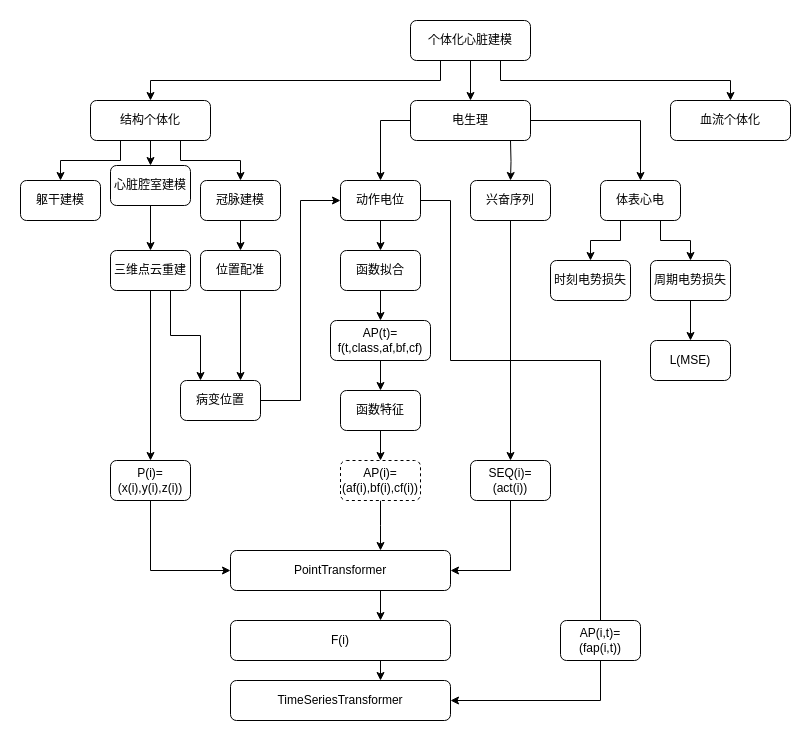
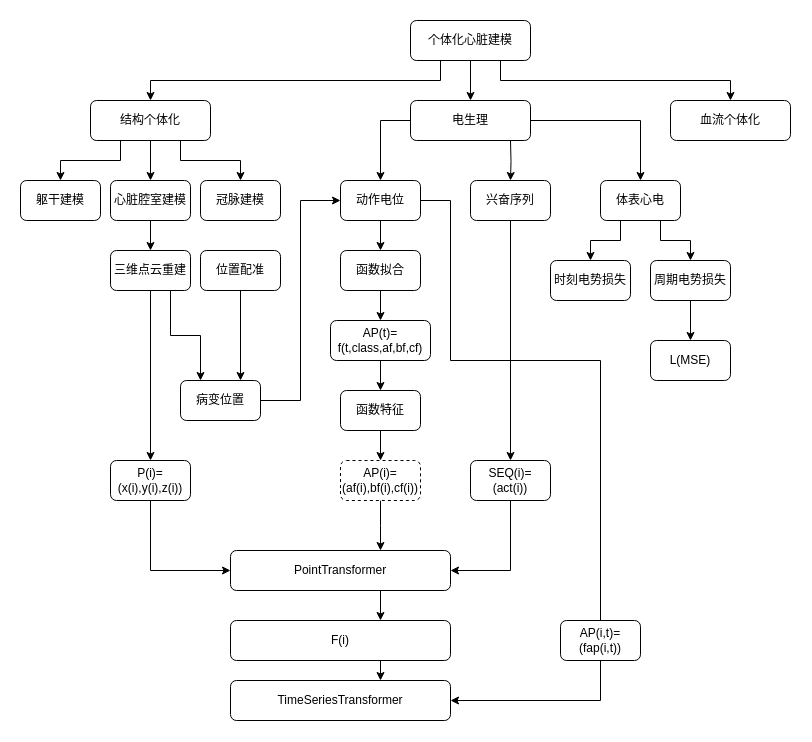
node "心脏腔室建模": moved (151, 186) -> (151, 201)
edge "冠脉建模" -> "位置配准": removed
